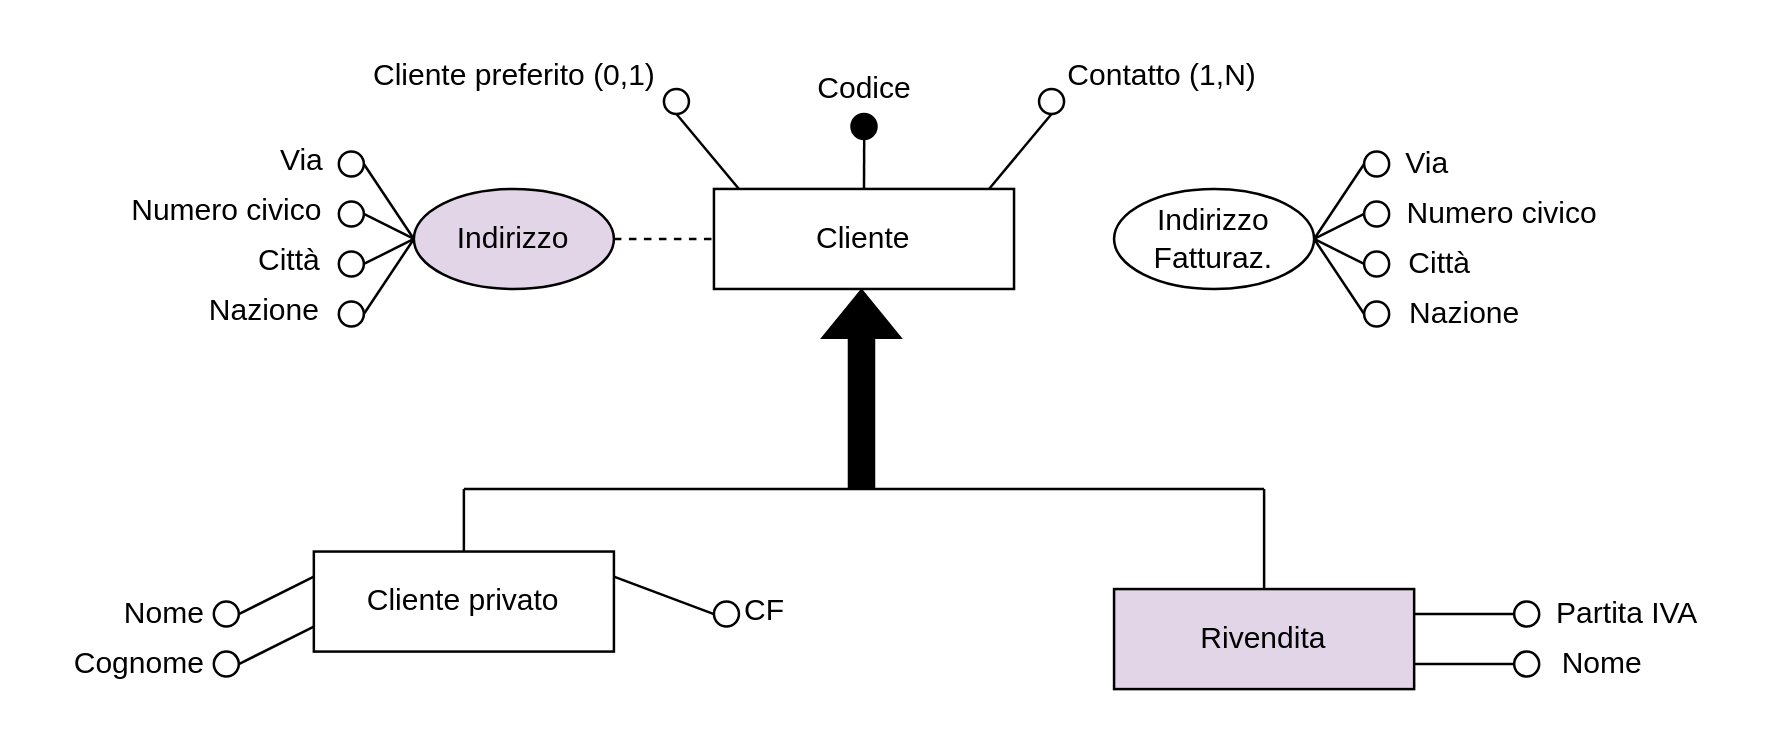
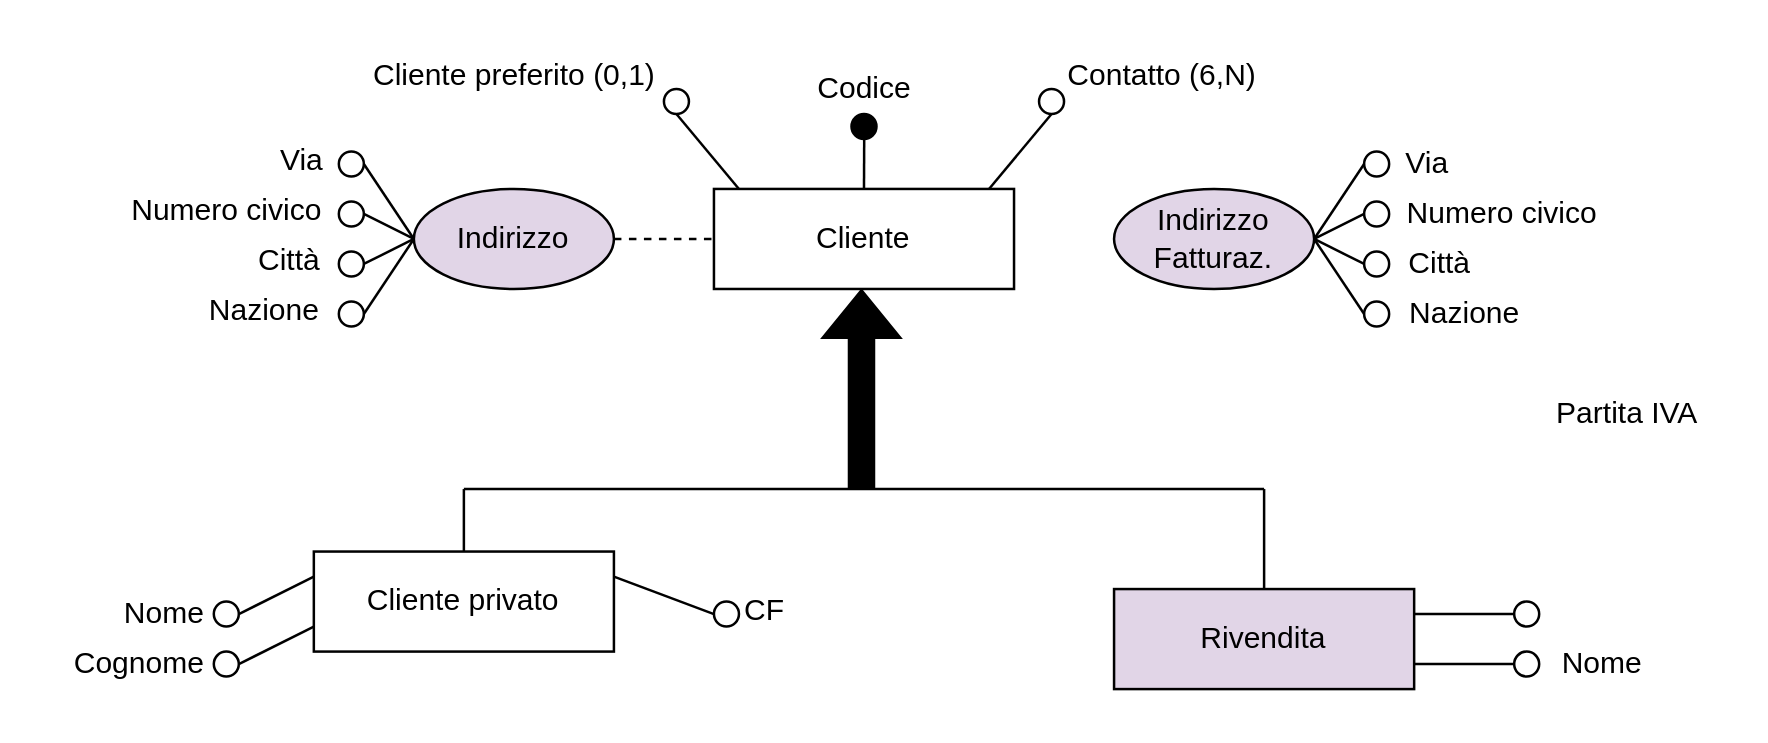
node "Contatto (1,N)": label "Contatto (1,N)" -> "Contatto (6,N)"
node "Indirizzo Fatturaz.": fillcolor #ffffff -> #e1d5e7
node "Partita IVA": moved (1626, 614) -> (1626, 414)
